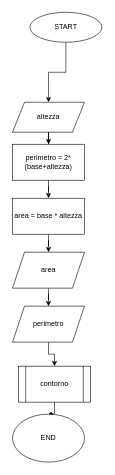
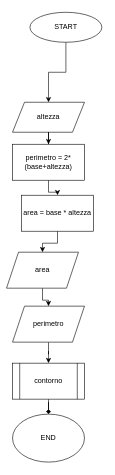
node "area = base * altezza": moved (48, 216) -> (57, 213)
node "area": moved (48, 270) -> (42, 270)
node "contorno": moved (54, 384) -> (48, 381)
